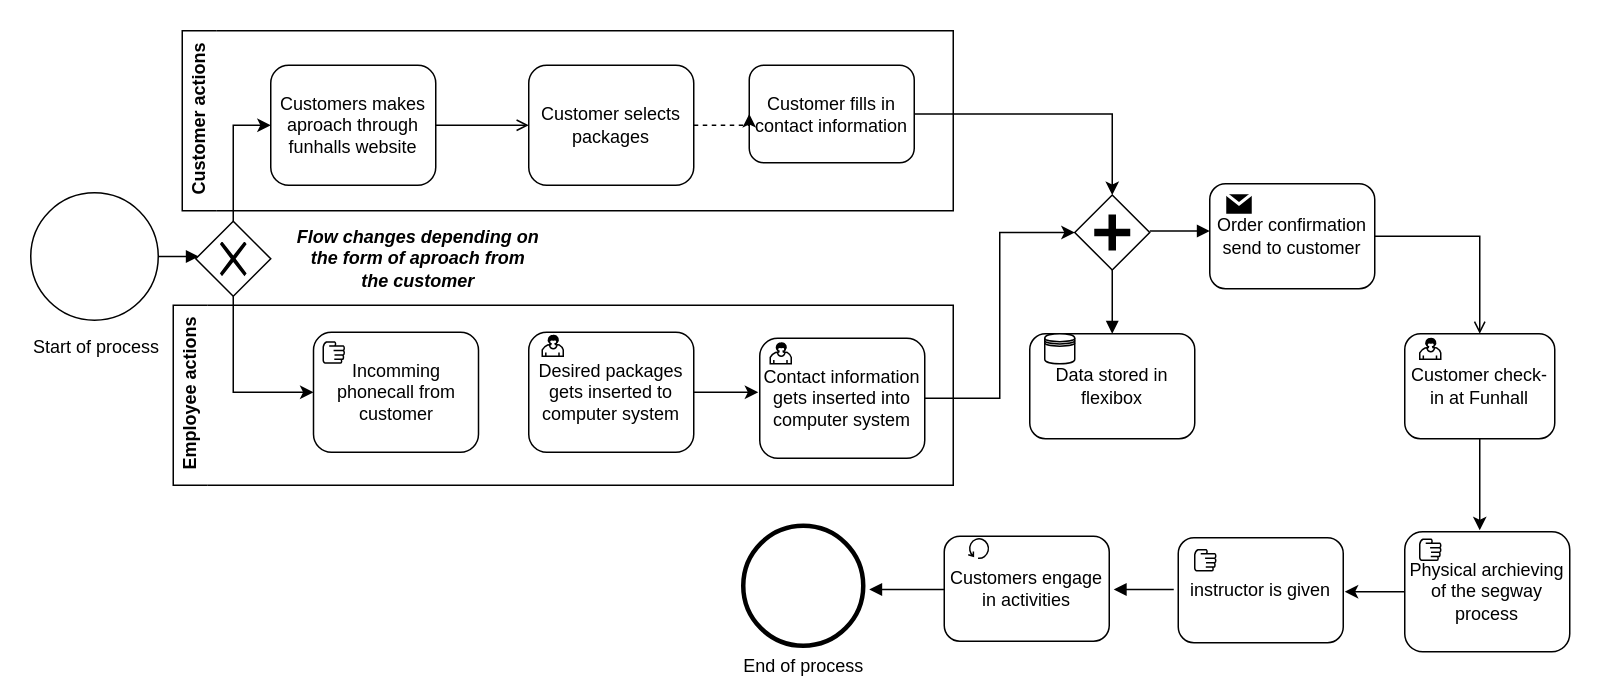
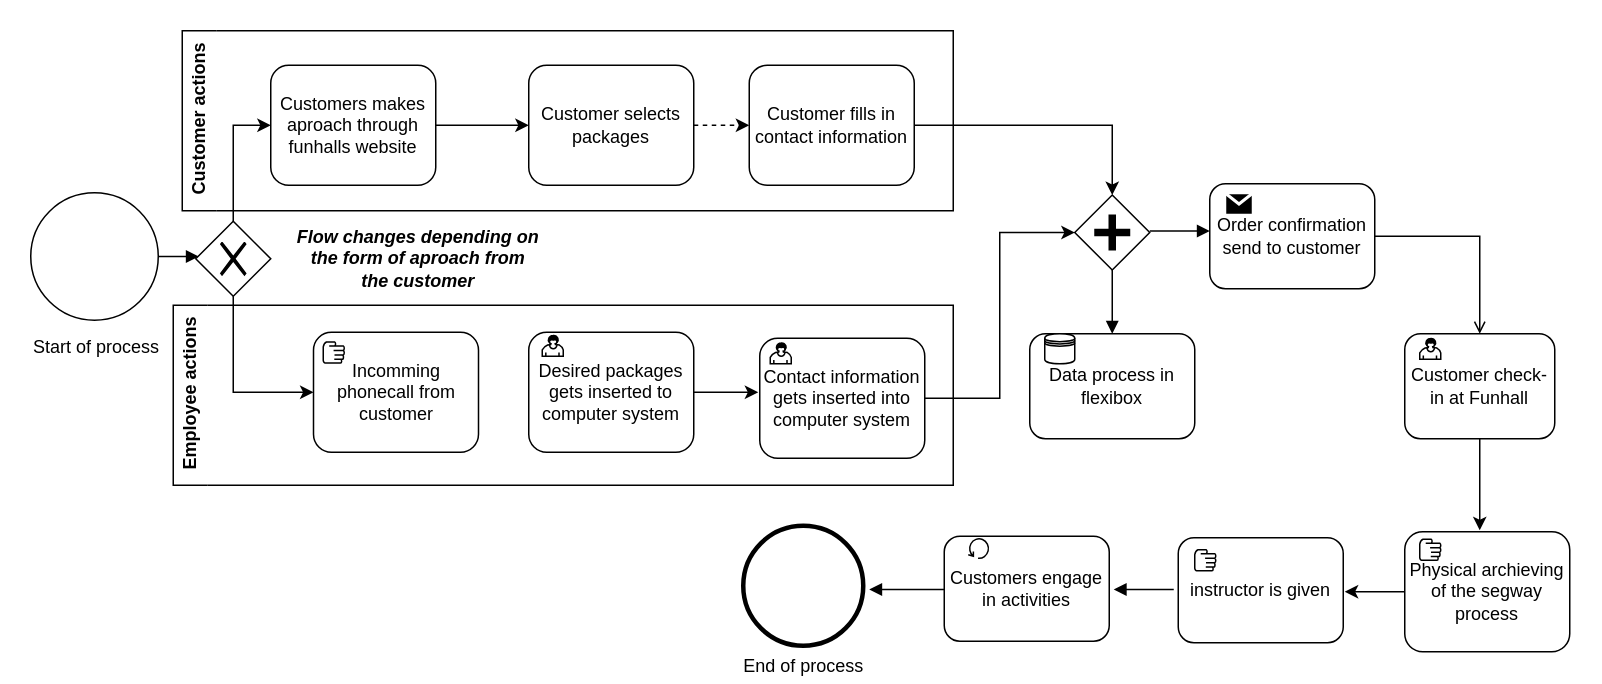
node "Customer fills in contact information": size 165x98 -> 165x120
edge "Customers makes aproach through funhalls website" -> "Customer selects packages": arrowhead open -> classic
node "Data stored in flexibox": label "Data stored in flexibox" -> "Data process in flexibox"
